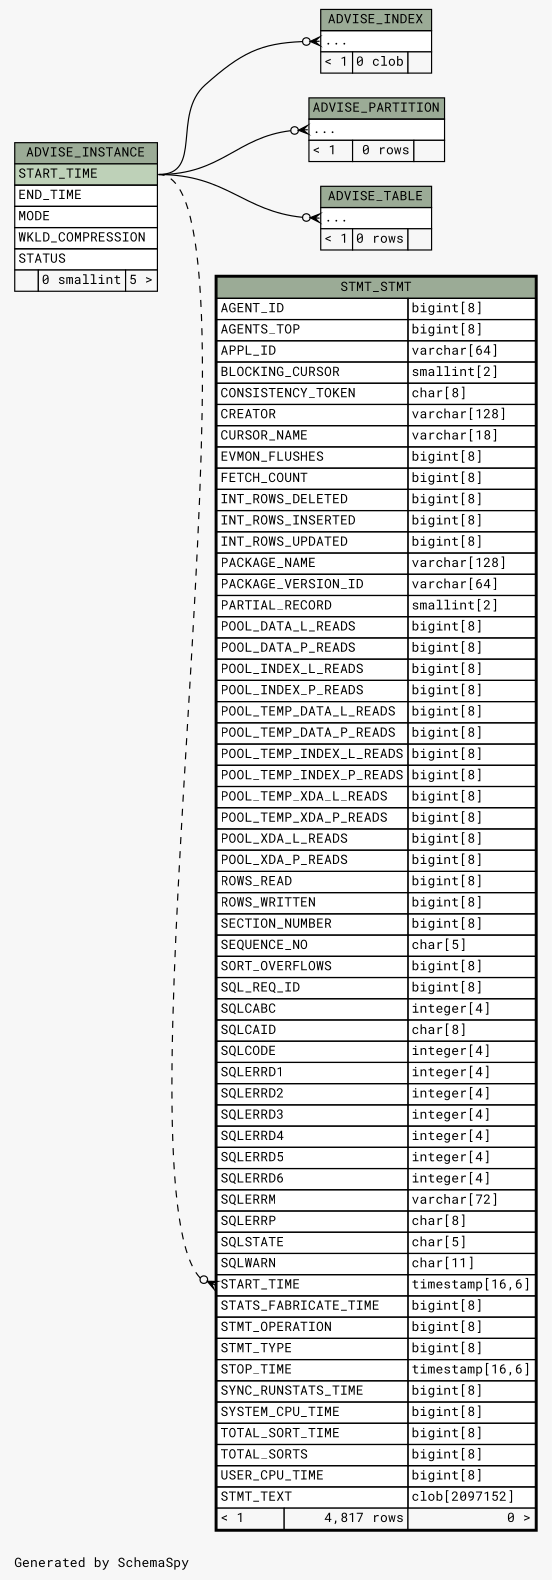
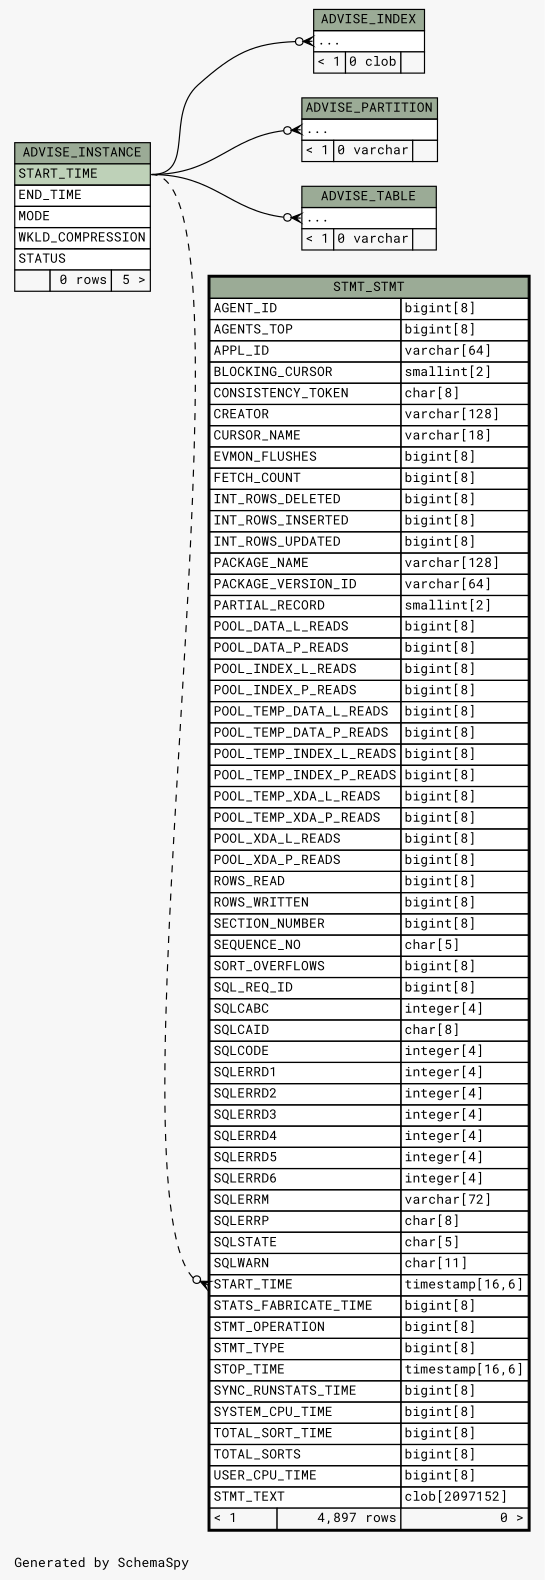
node "ADVISE_PARTITION": text "0 rows" -> "0 varchar"
node "ADVISE_TABLE": text "0 rows" -> "0 varchar"
node "ADVISE_INSTANCE": text "0 smallint" -> "0 rows"
node "STMT_STMT": text "4,817 rows" -> "4,897 rows"
